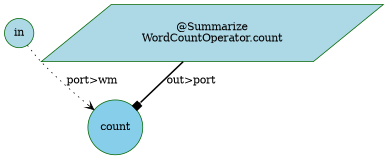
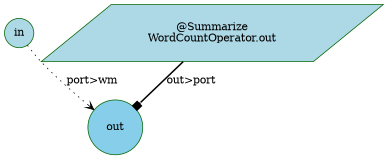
node "@Summarize WordCountOperator.count": label "@Summarize WordCountOperator.count" -> "@Summarize WordCountOperator.out"
node "count": label "count" -> "out"
